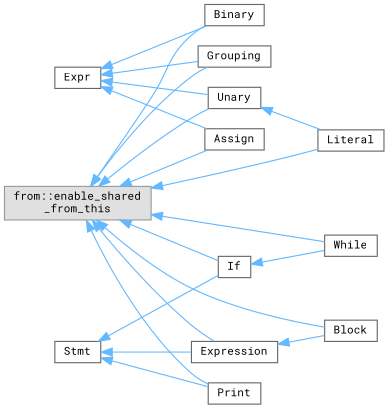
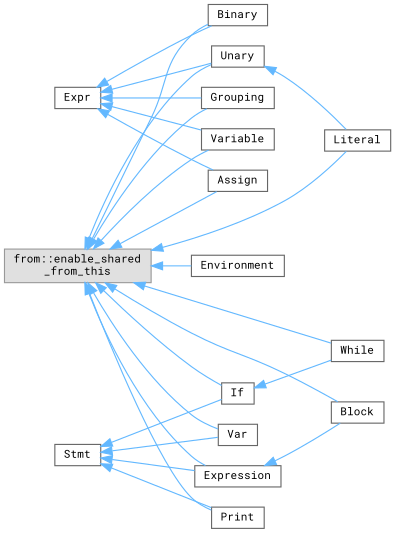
node "Variable": added
node "Environment": added
node "Var": added
